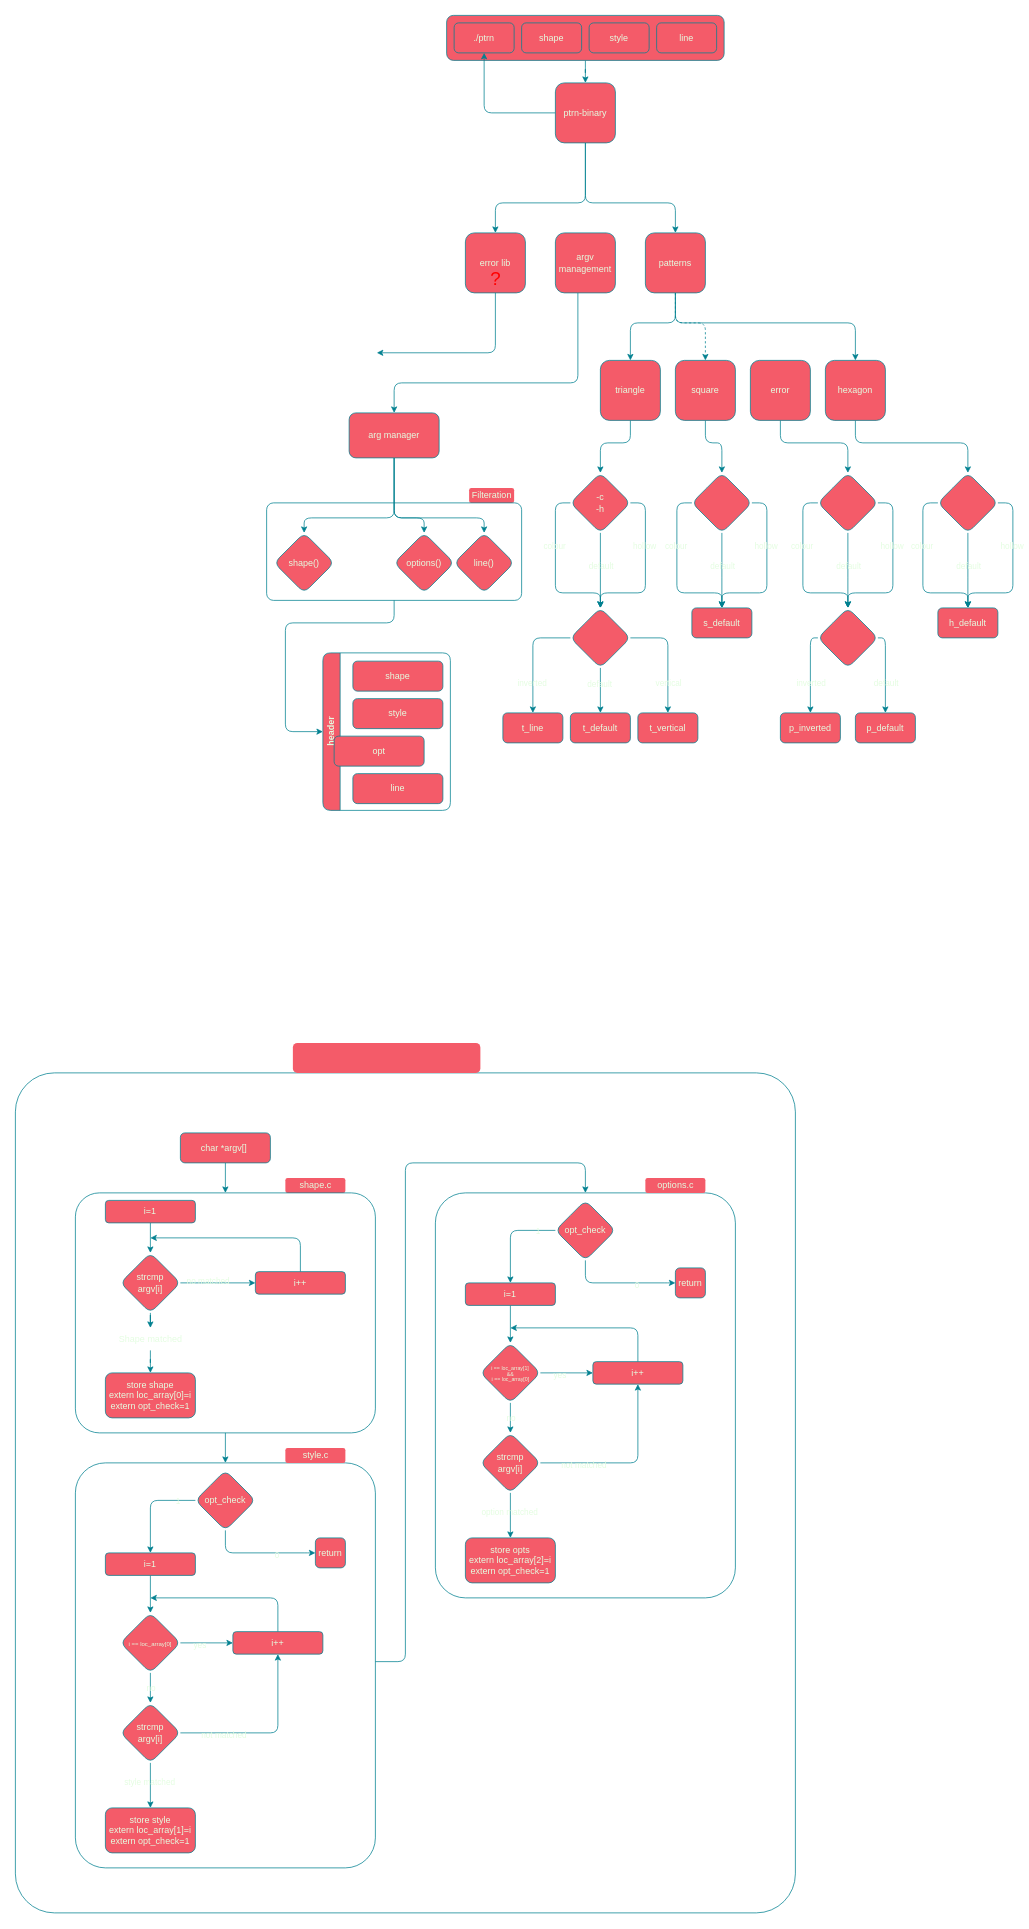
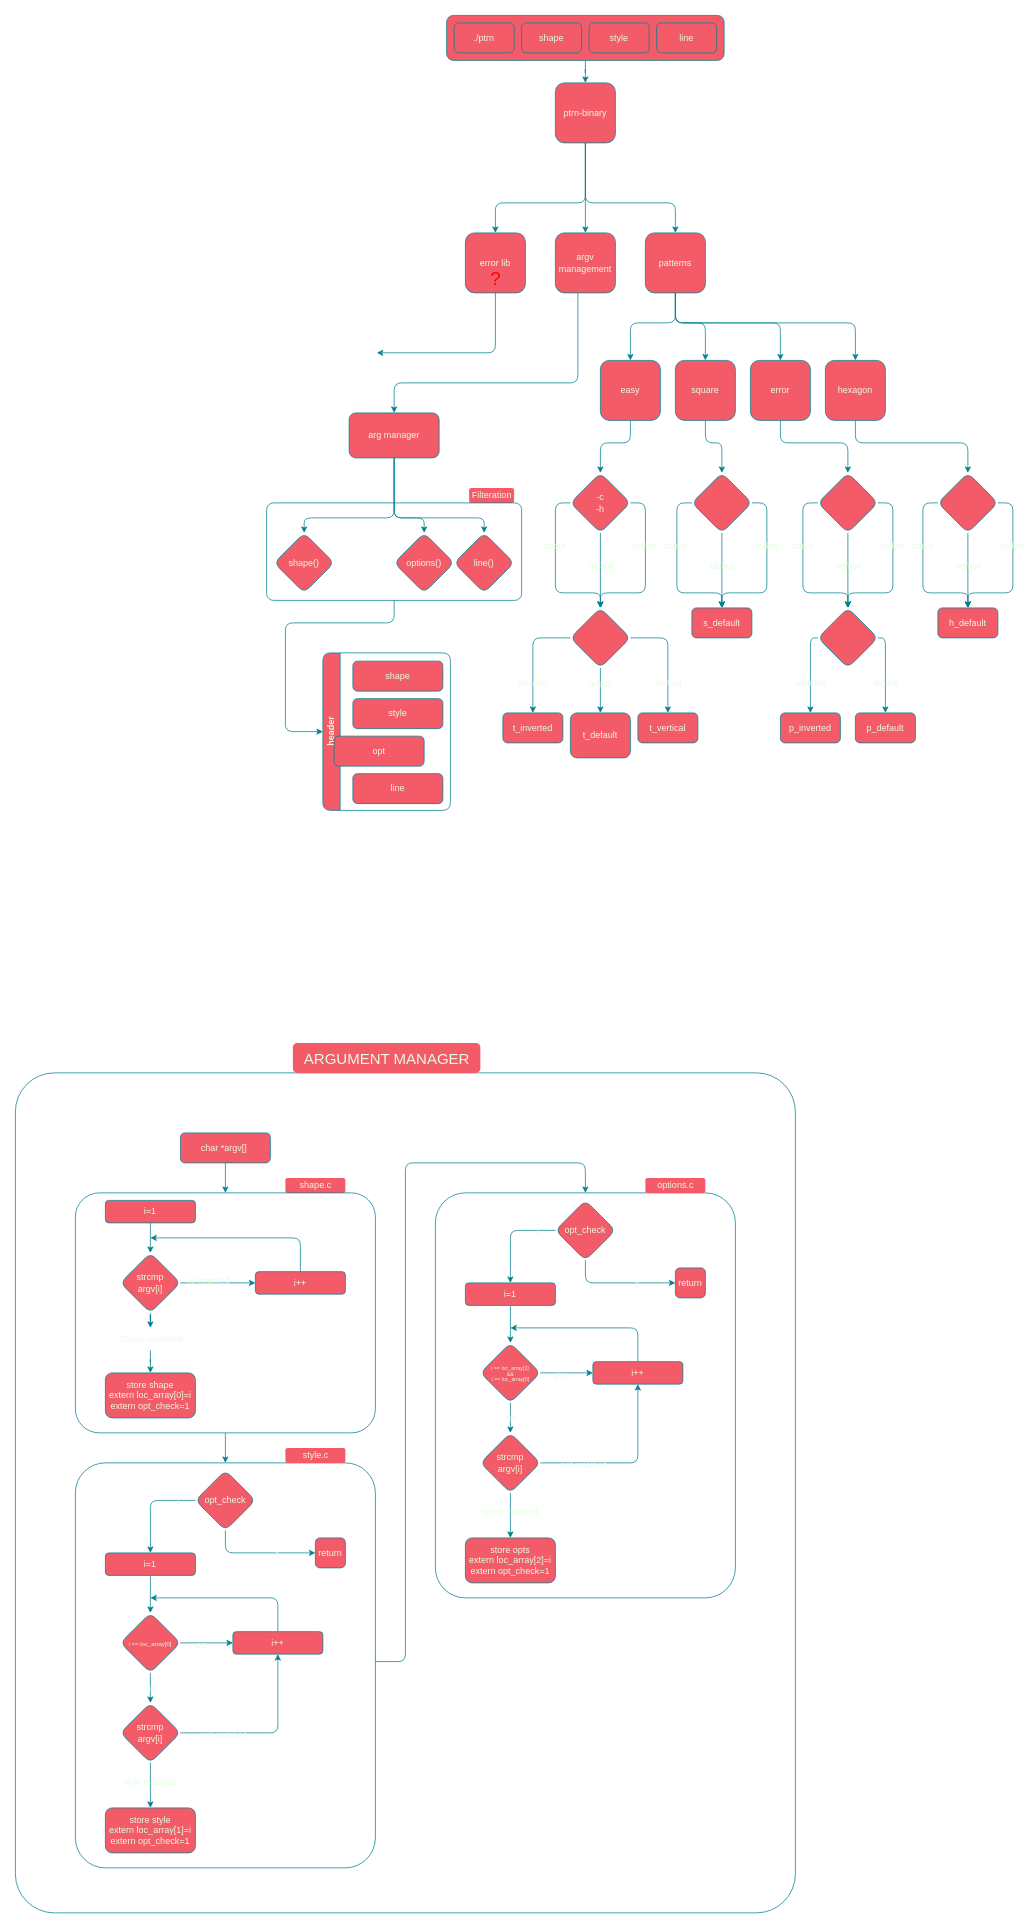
edge "ptrn-binary" -> "./ptrn": now "ptrn-binary" -> "argv management"
edge "patterns" -> "square": style dashed -> solid
edge "patterns" -> "error": added
node "triangle": label "triangle" -> "easy"
node "t_line": label "t_line" -> "t_inverted"
node "t_default": size 60x30 -> 60x45
node "ARGUMENT MANAGER": added
